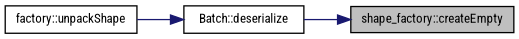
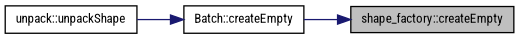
node "factory::unpackShape": label "factory::unpackShape" -> "unpack::unpackShape"
node "Batch::deserialize": label "Batch::deserialize" -> "Batch::createEmpty"
